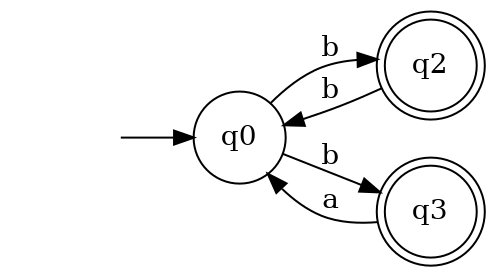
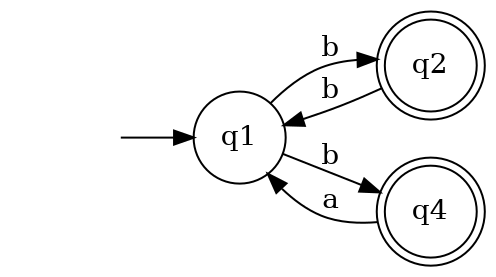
node "q0": label "q0" -> "q1"
node "q3": label "q3" -> "q4"
